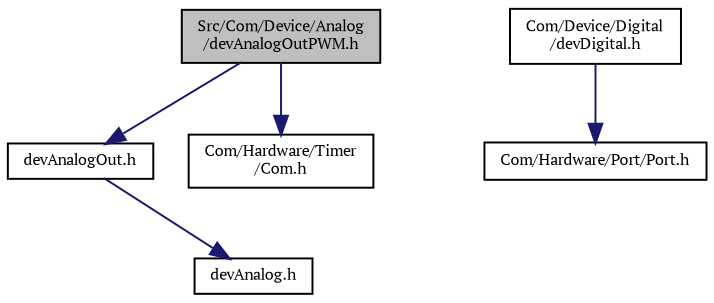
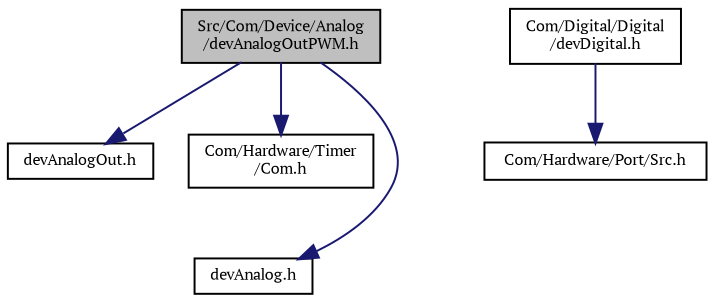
node "Com/Device/Digital /devDigital.h": label "Com/Device/Digital /devDigital.h" -> "Com/Digital/Digital /devDigital.h"
node "Com/Hardware/Port/Port.h": label "Com/Hardware/Port/Port.h" -> "Com/Hardware/Port/Src.h"
edge "devAnalogOut.h" -> "devAnalog.h": now "Src/Com/Device/Analog /devAnalogOutPWM.h" -> "devAnalog.h"
